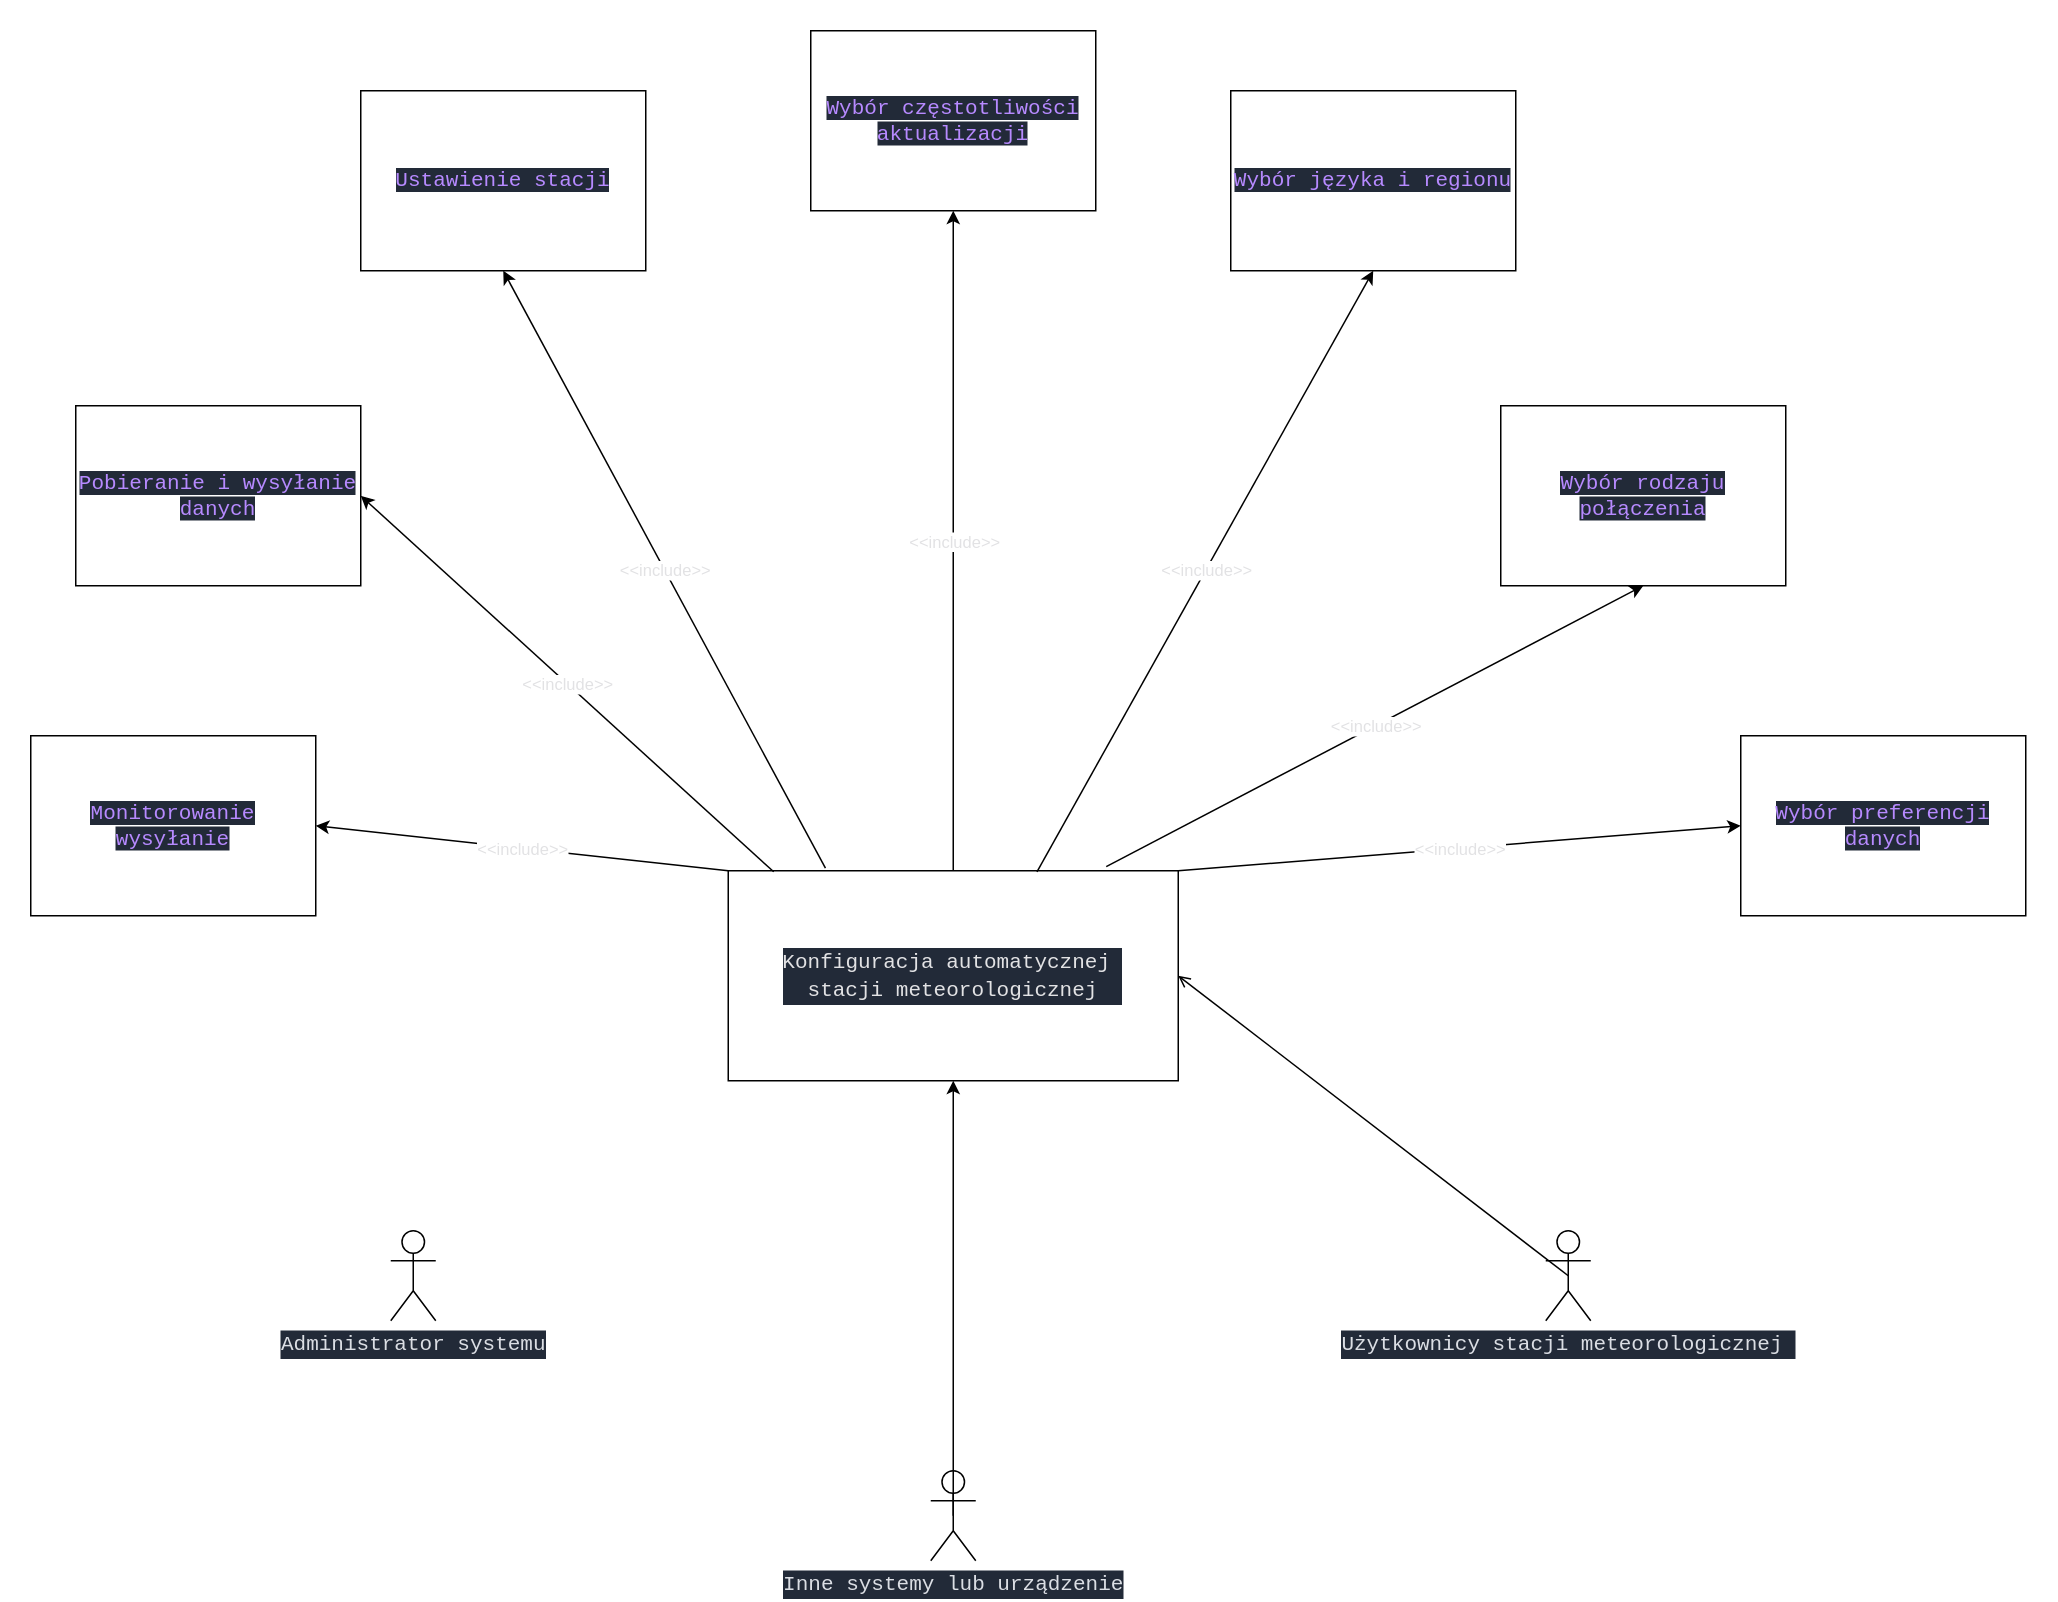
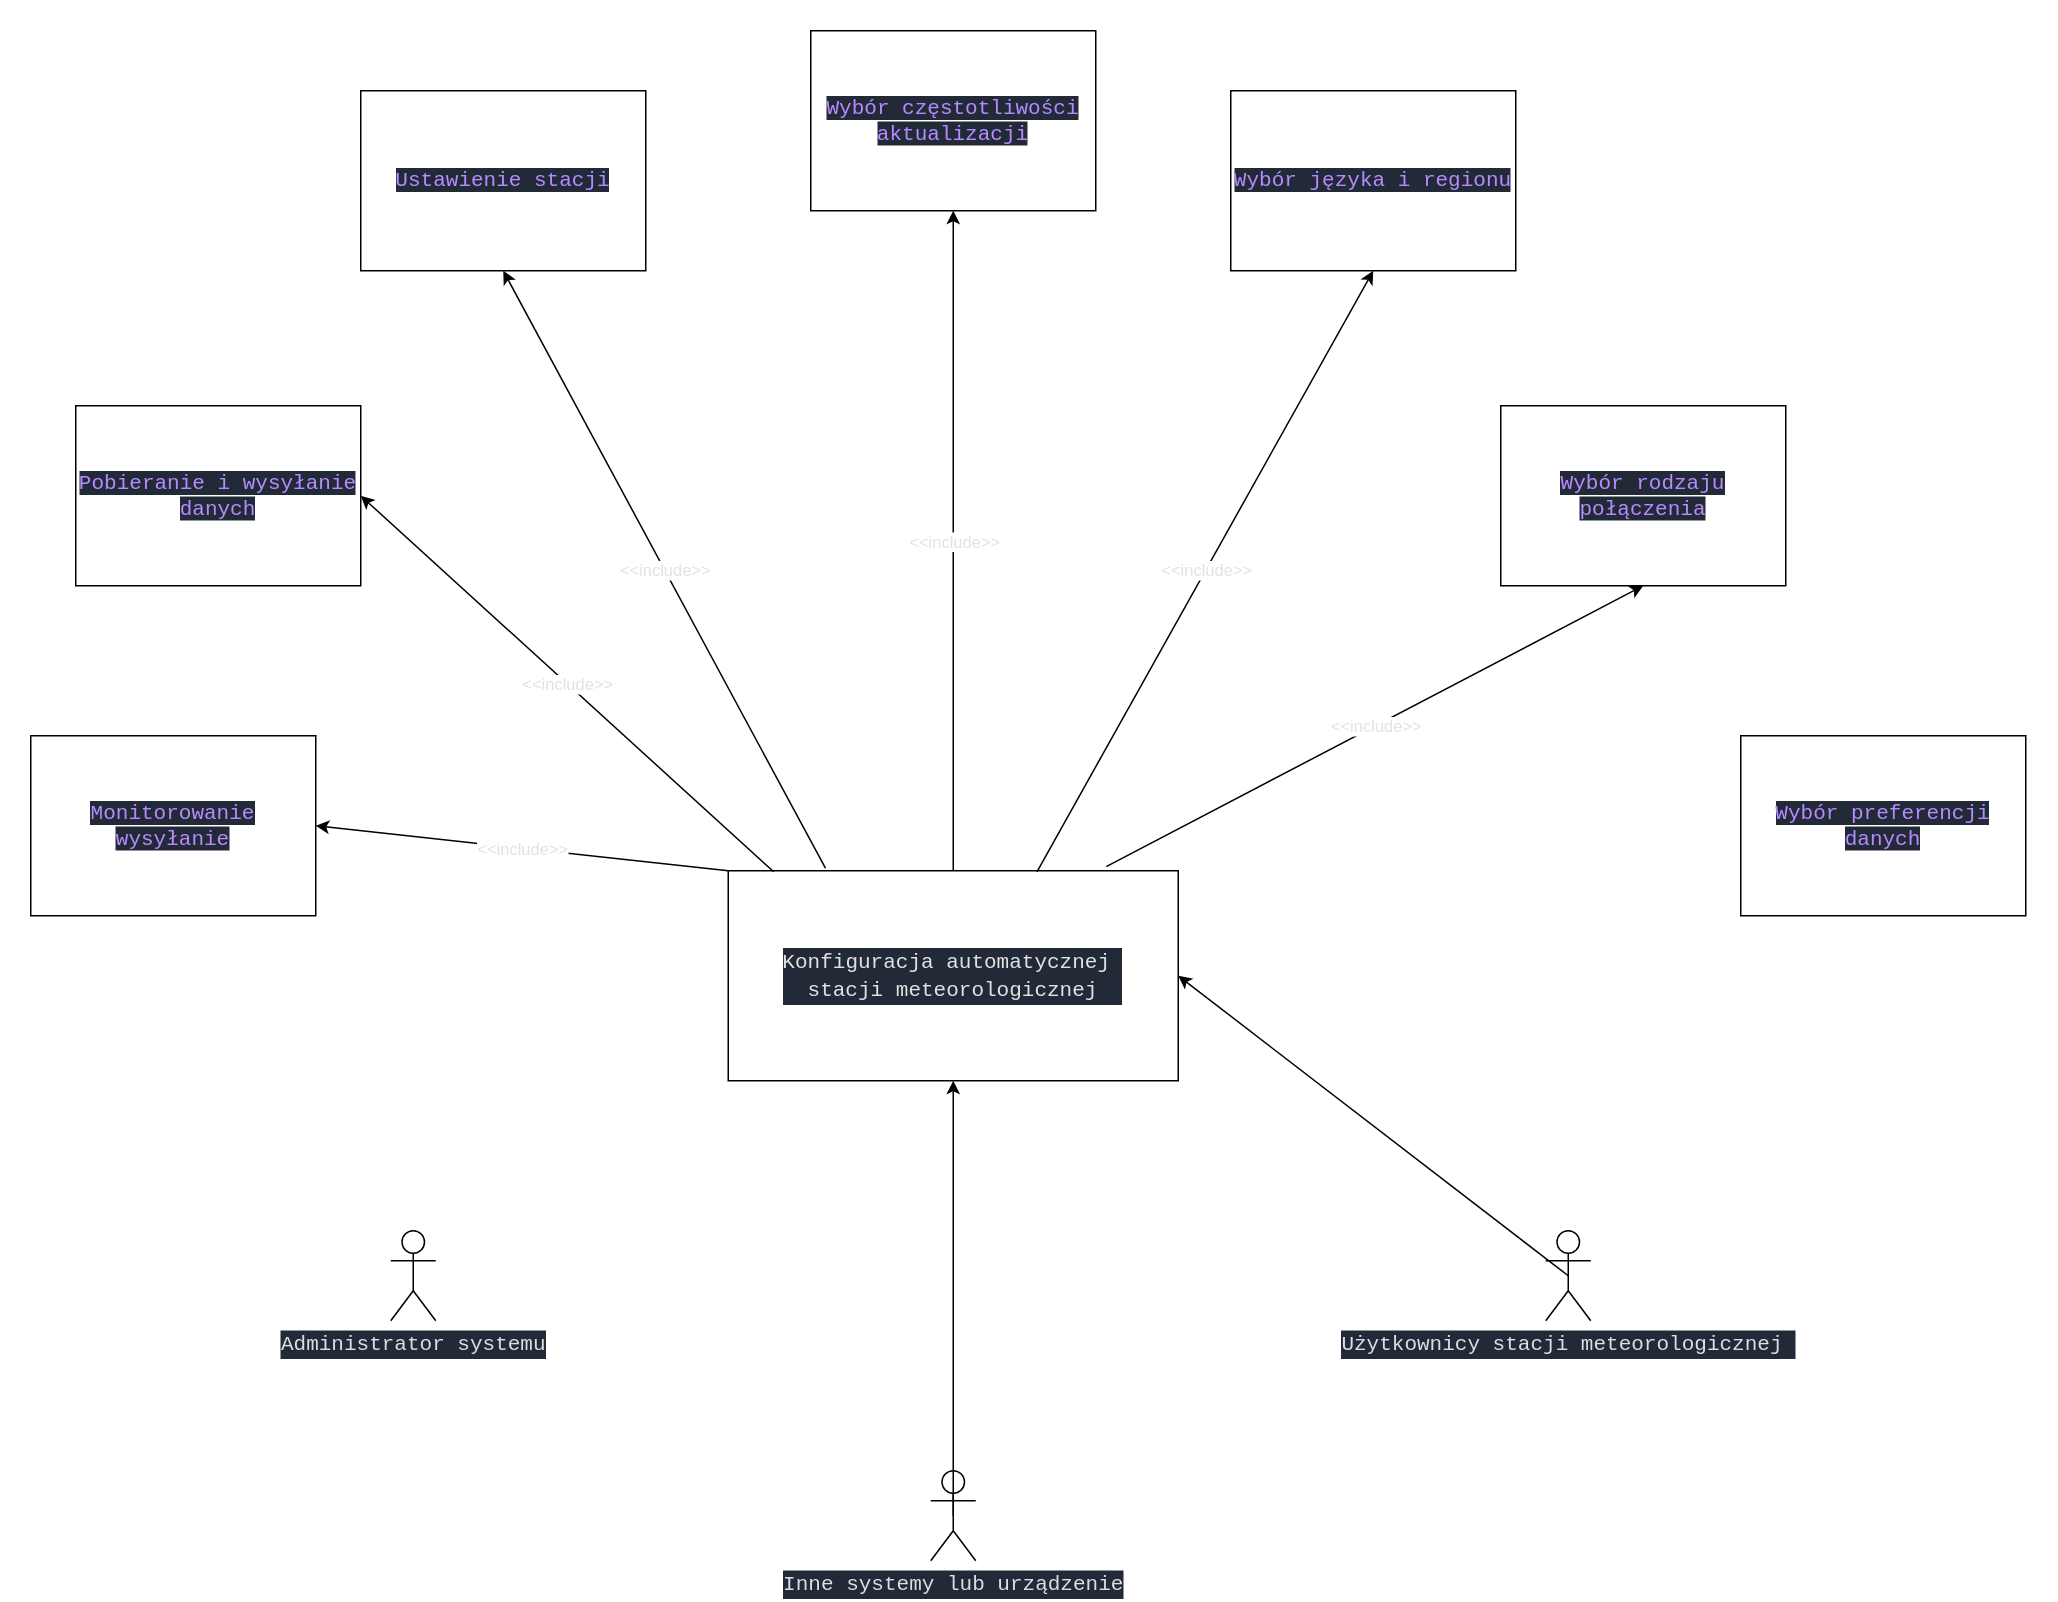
edge "Konfiguracja automatycznej stacji meteorologicznej" -> "Wybór preferencji danych": removed, label "<<include>>"
edge "Użytkownicy stacji meteorologicznej" -> "Konfiguracja automatycznej stacji meteorologicznej": arrowhead open -> classic
